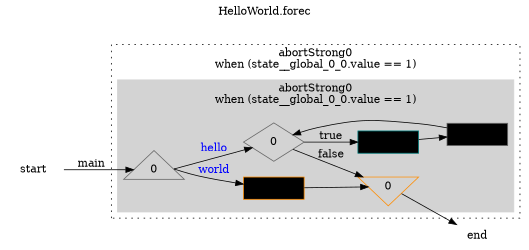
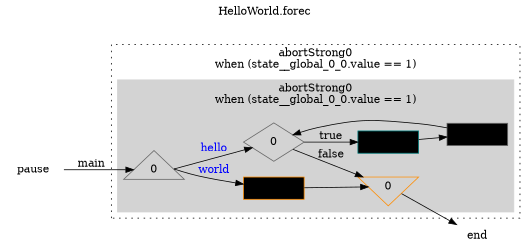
node "start": label "start" -> "pause"
